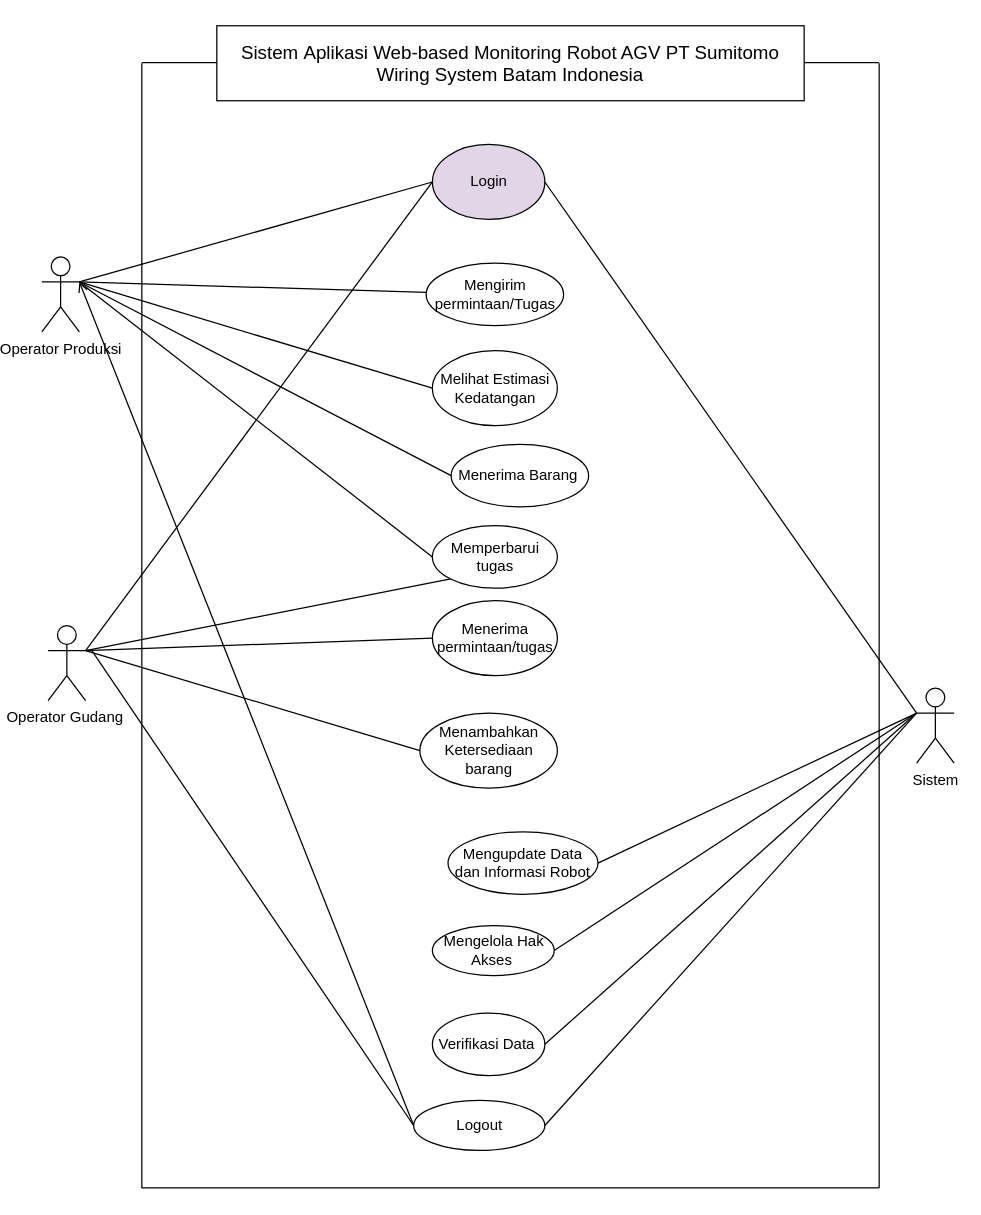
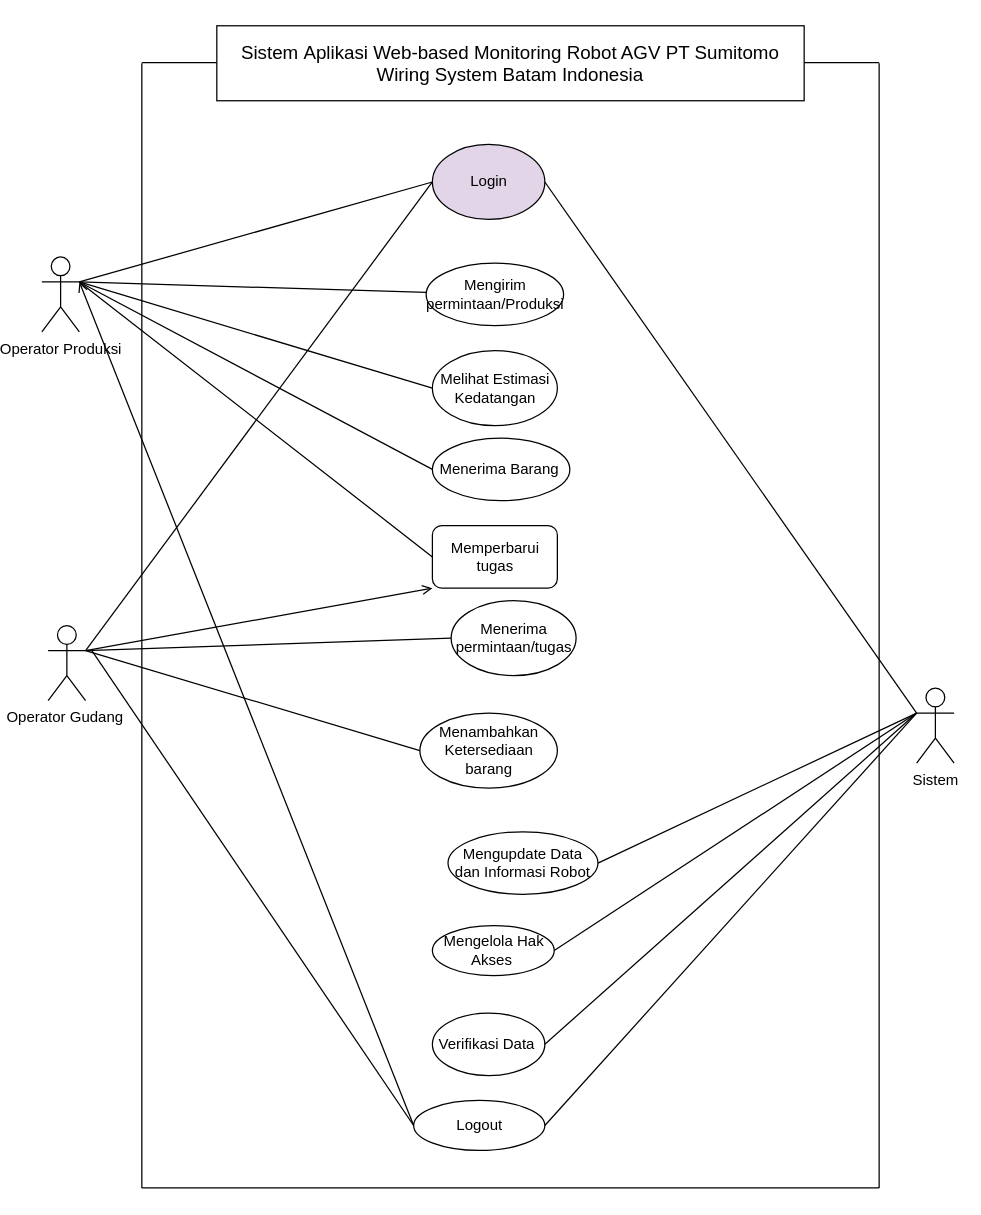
node "Mengirim permintaan/Tugas": label "Mengirim permintaan/Tugas" -> "Mengirim permintaan/Produksi"
node "Menerima Barang": moved (520, 476) -> (501, 469)
node "Memperbarui tugas": shape ellipse -> rounded rectangle
edge "Memperbarui tugas" -- "Operator Gudang": arrowhead none -> open
node "Menerima permintaan/tugas": moved (495, 638) -> (514, 638)
